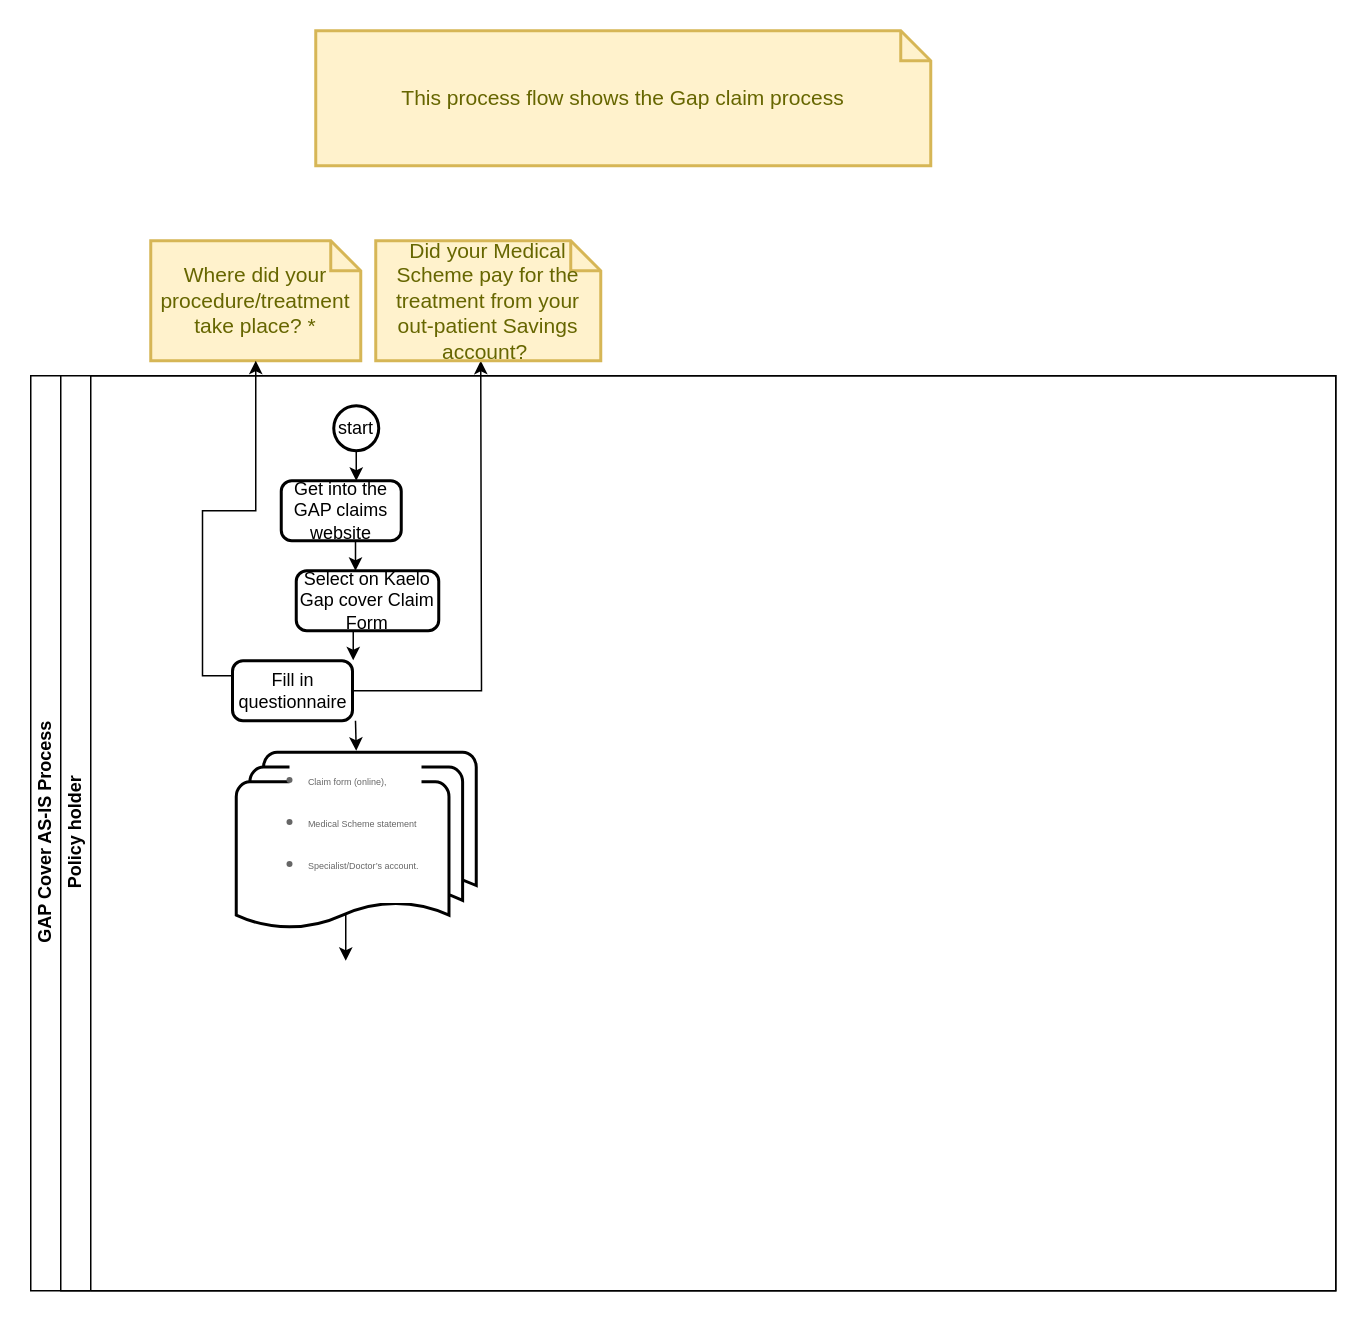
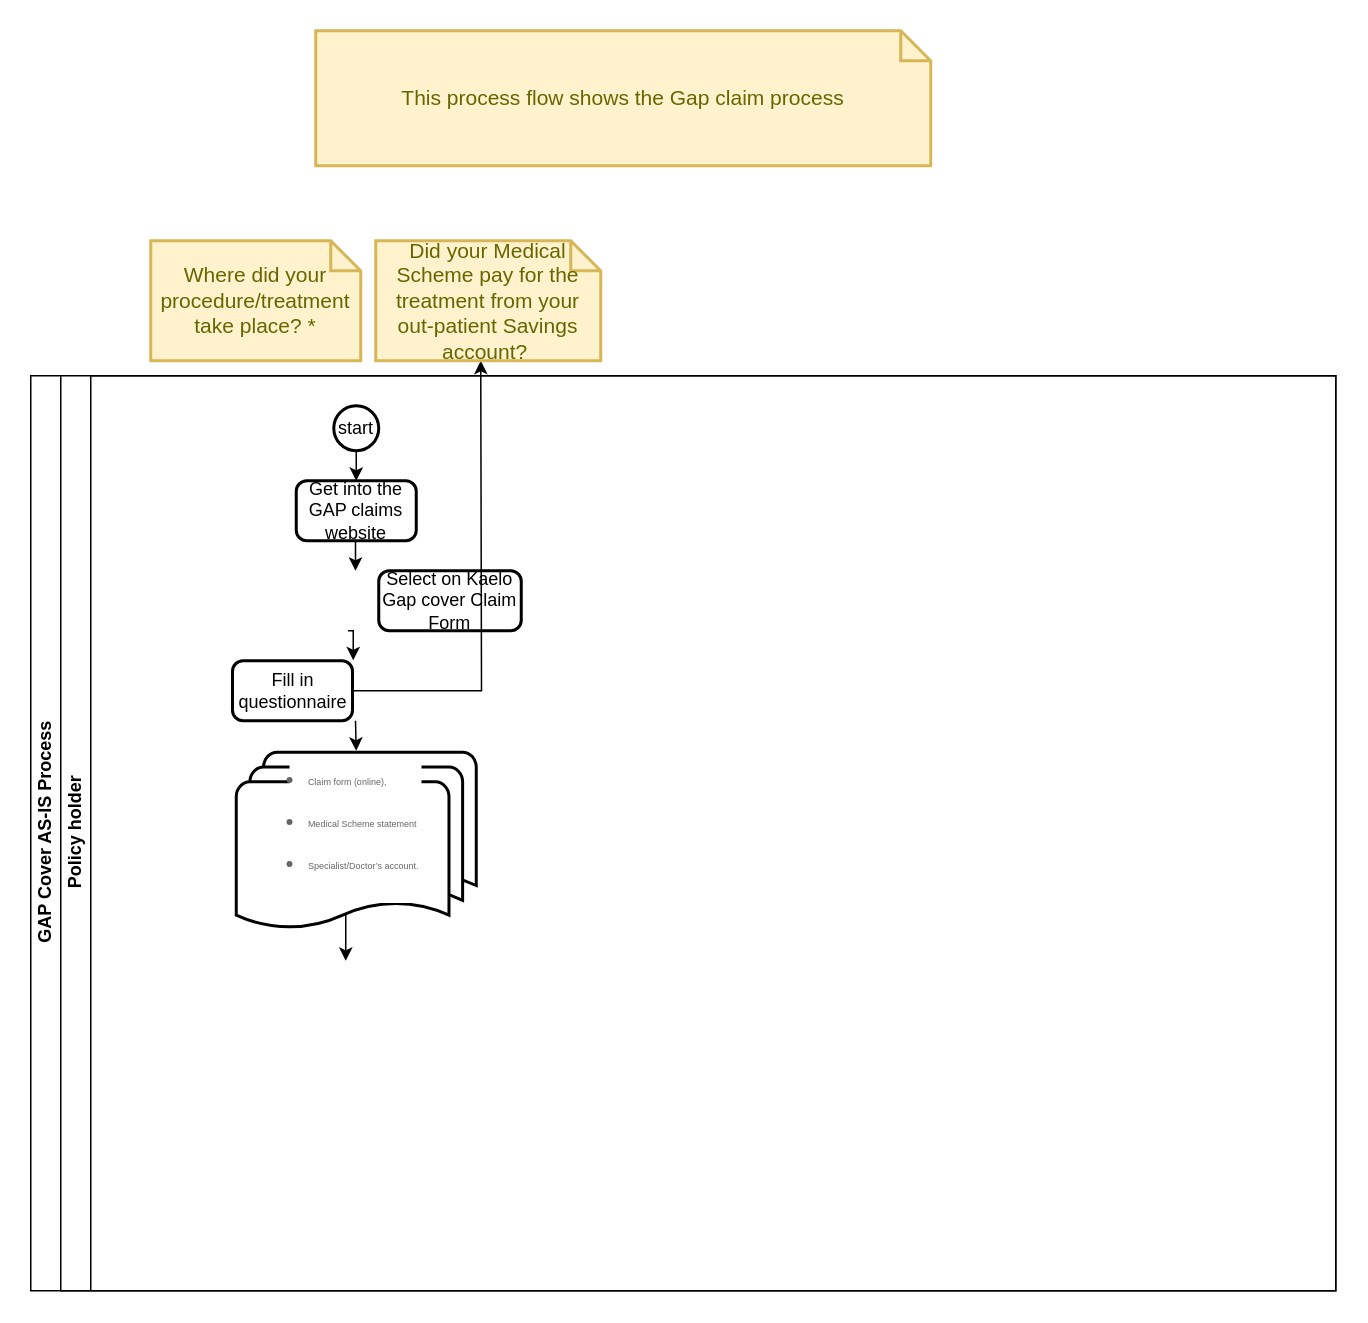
node "Get into the GAP claims website": moved (341, 511) -> (356, 511)
edge "Fill in questionnaire" -> "Where did your procedure/treatment take place? *": removed
node "Select on Kaelo Gap cover Claim Form": moved (368, 601) -> (450, 601)
